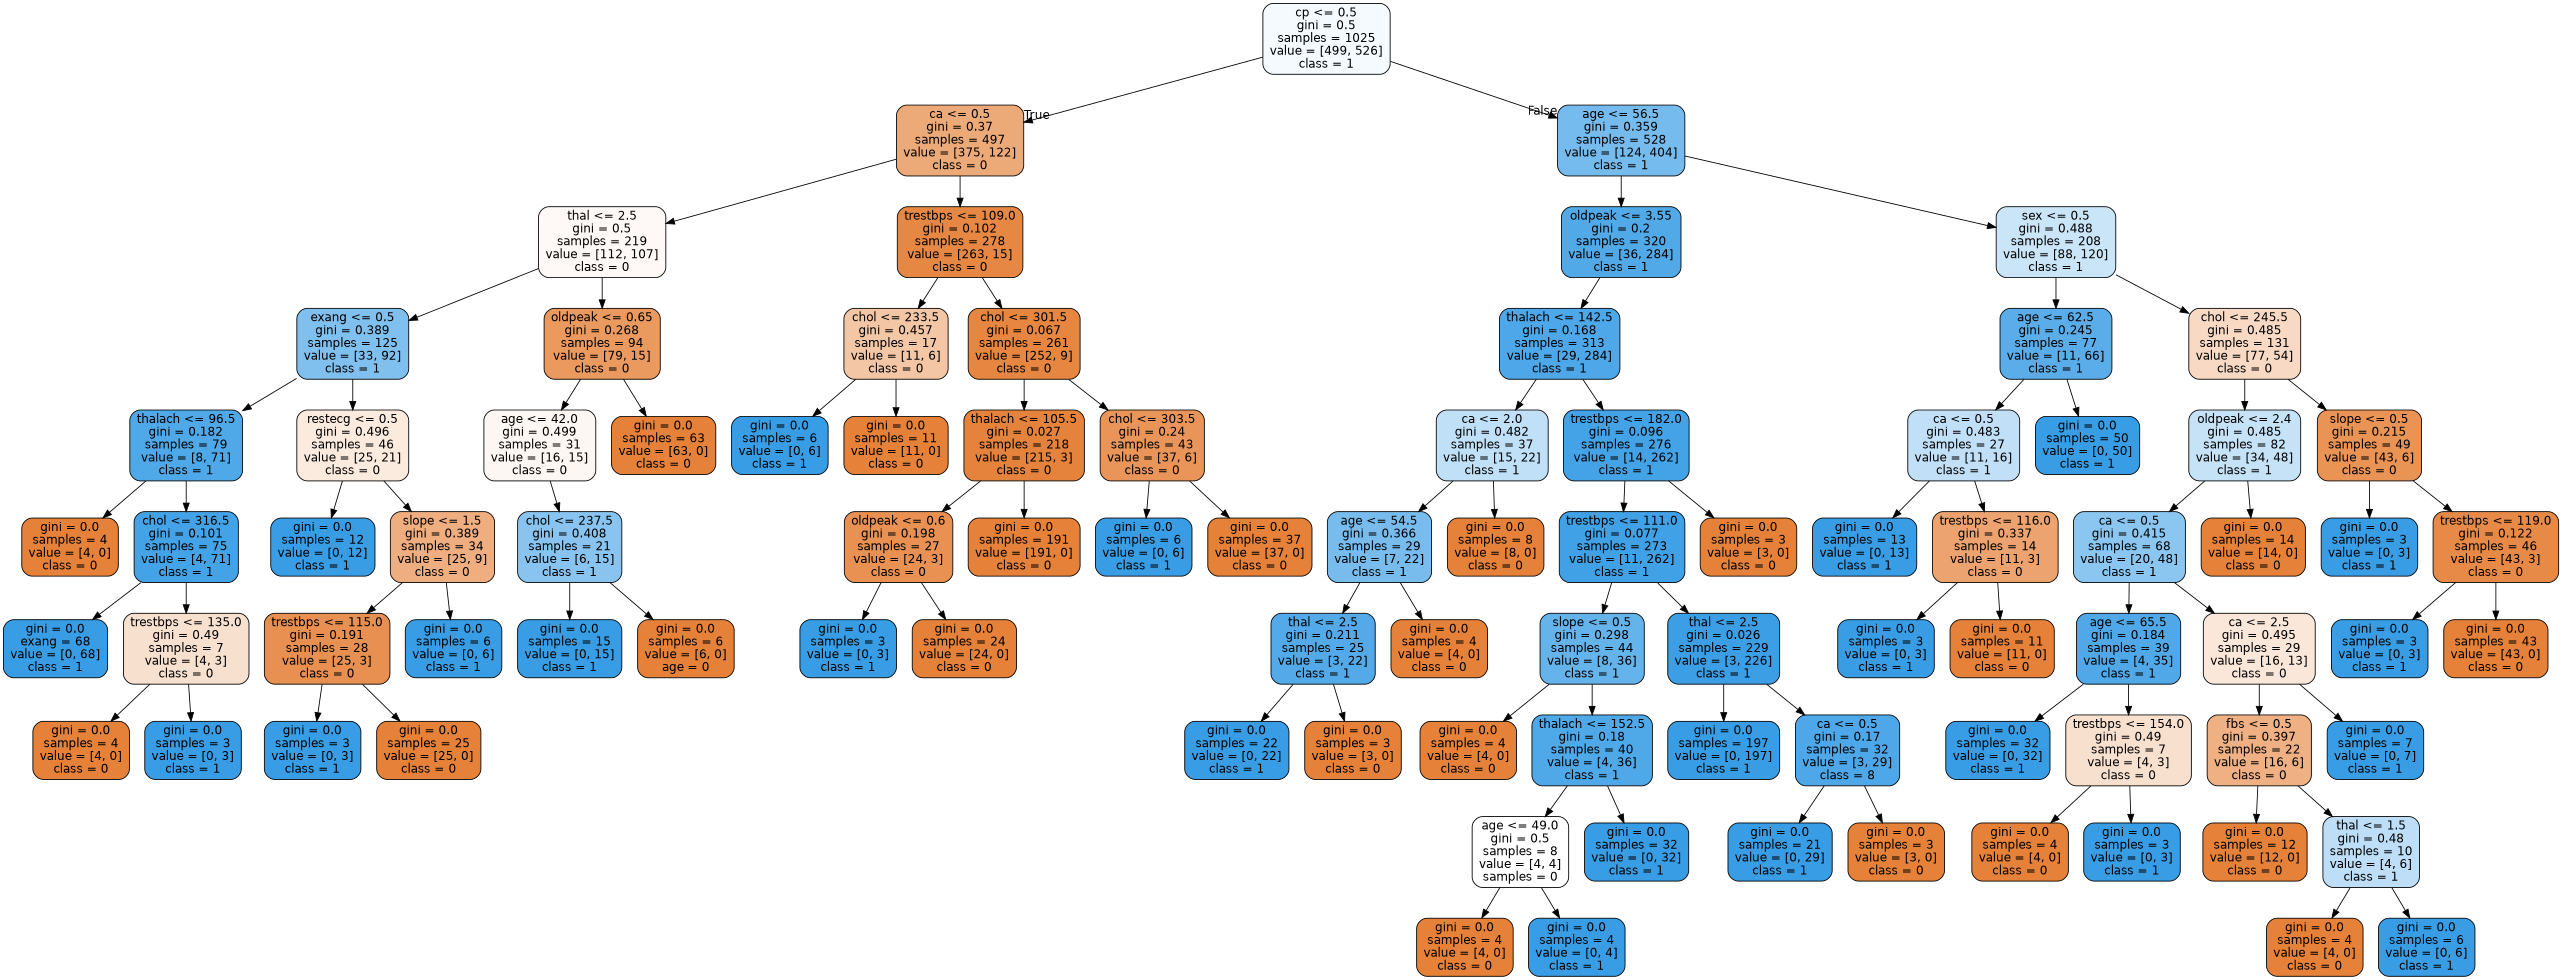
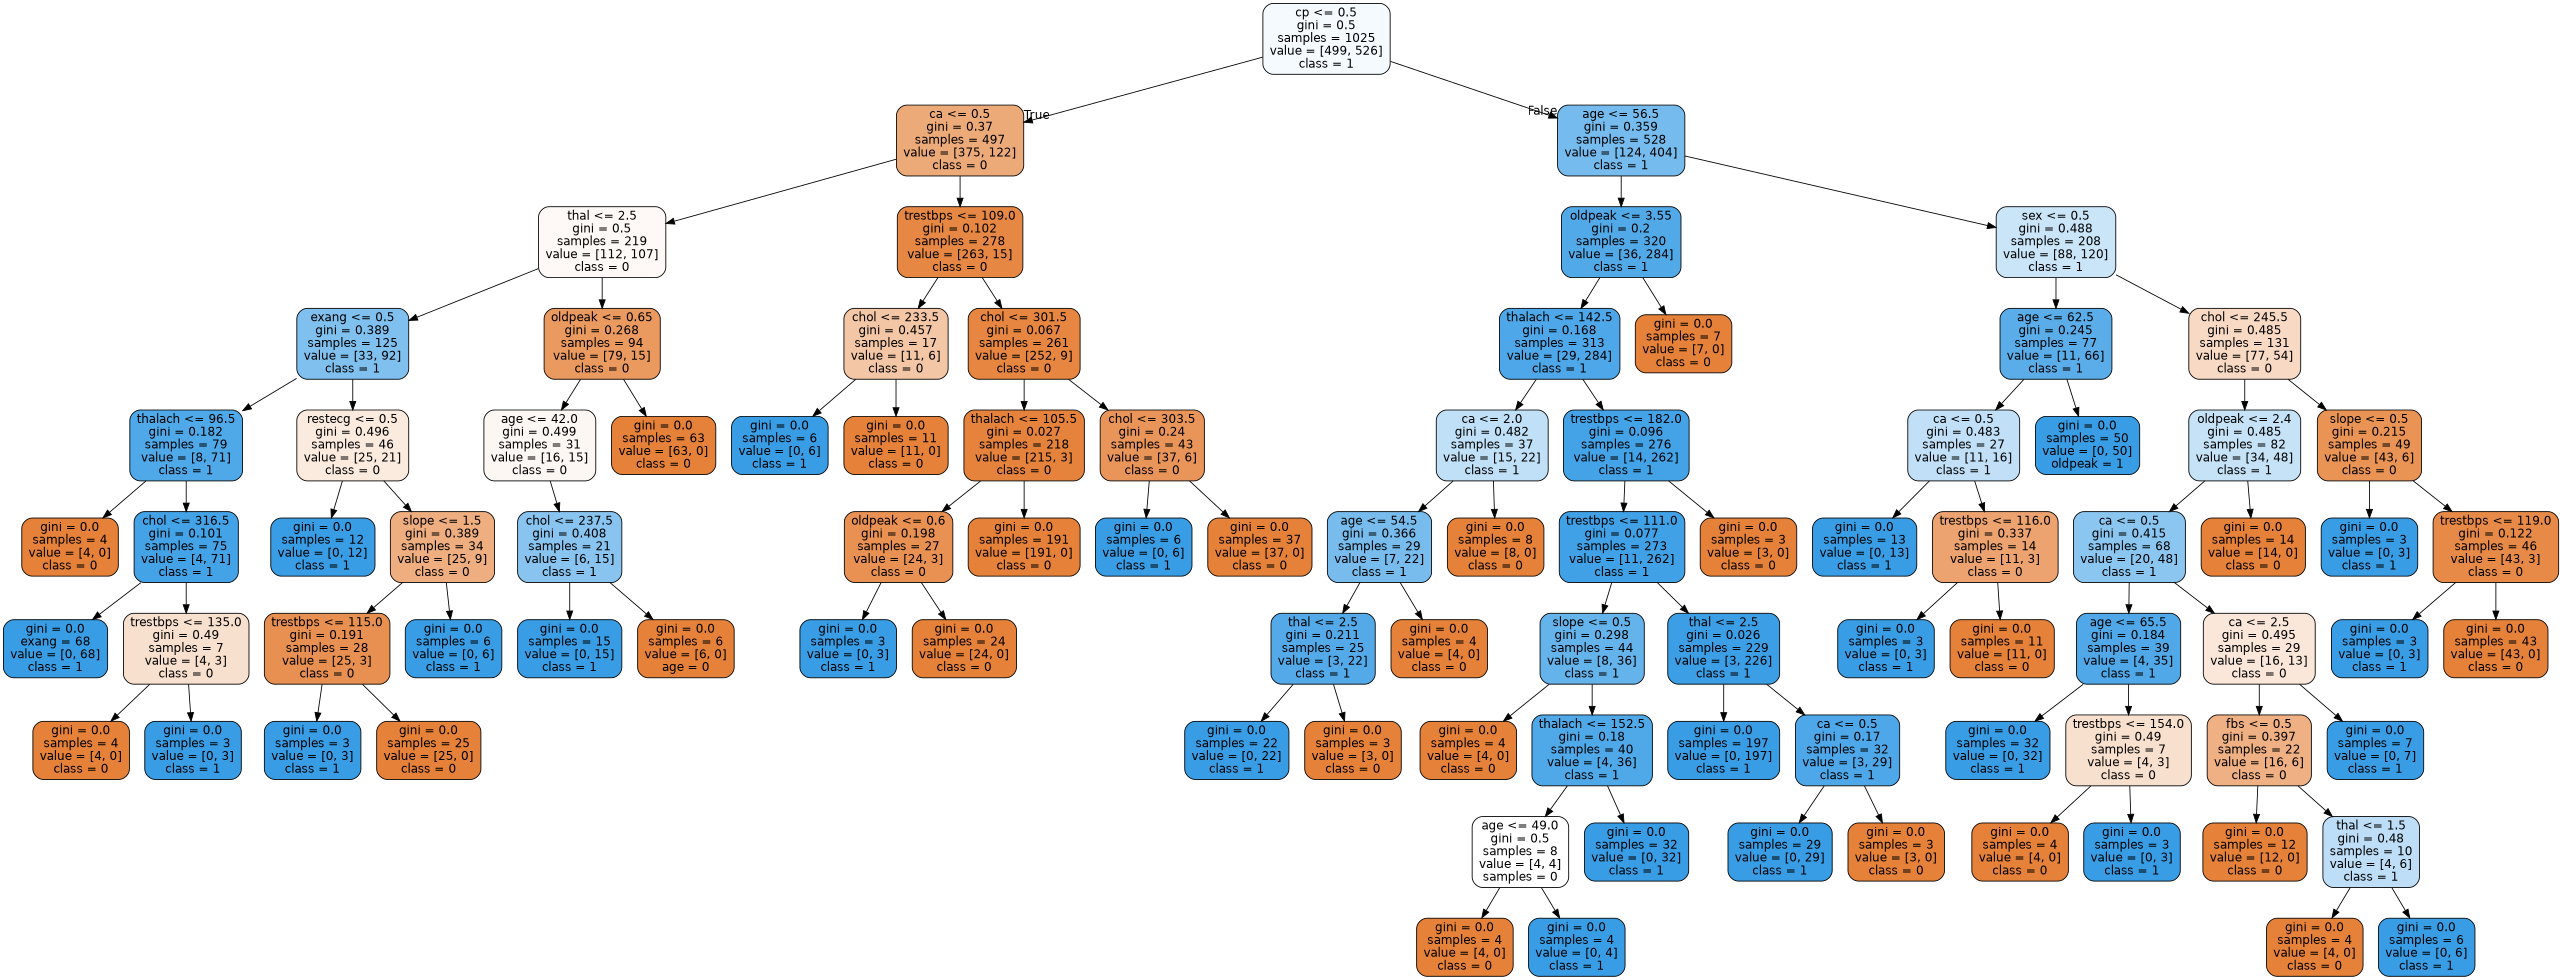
node "gini = 0.0 samples = 7 value = [7, 0] class = 0": added
node "gini = 0.0 samples = 50 value = [0, 50] class = 1": label "gini = 0.0 samples = 50 value = [0, 50] class = 1" -> "gini = 0.0 samples = 50 value = [0, 50] oldpeak = 1"
node "ca <= 0.5 gini = 0.17 samples = 32 value = [3, 29] class = 8": label "ca <= 0.5 gini = 0.17 samples = 32 value = [3, 29] class = 8" -> "ca <= 0.5 gini = 0.17 samples = 32 value = [3, 29] class = 1"
node "gini = 0.0 samples = 21 value = [0, 29] class = 1": label "gini = 0.0 samples = 21 value = [0, 29] class = 1" -> "gini = 0.0 samples = 29 value = [0, 29] class = 1"
